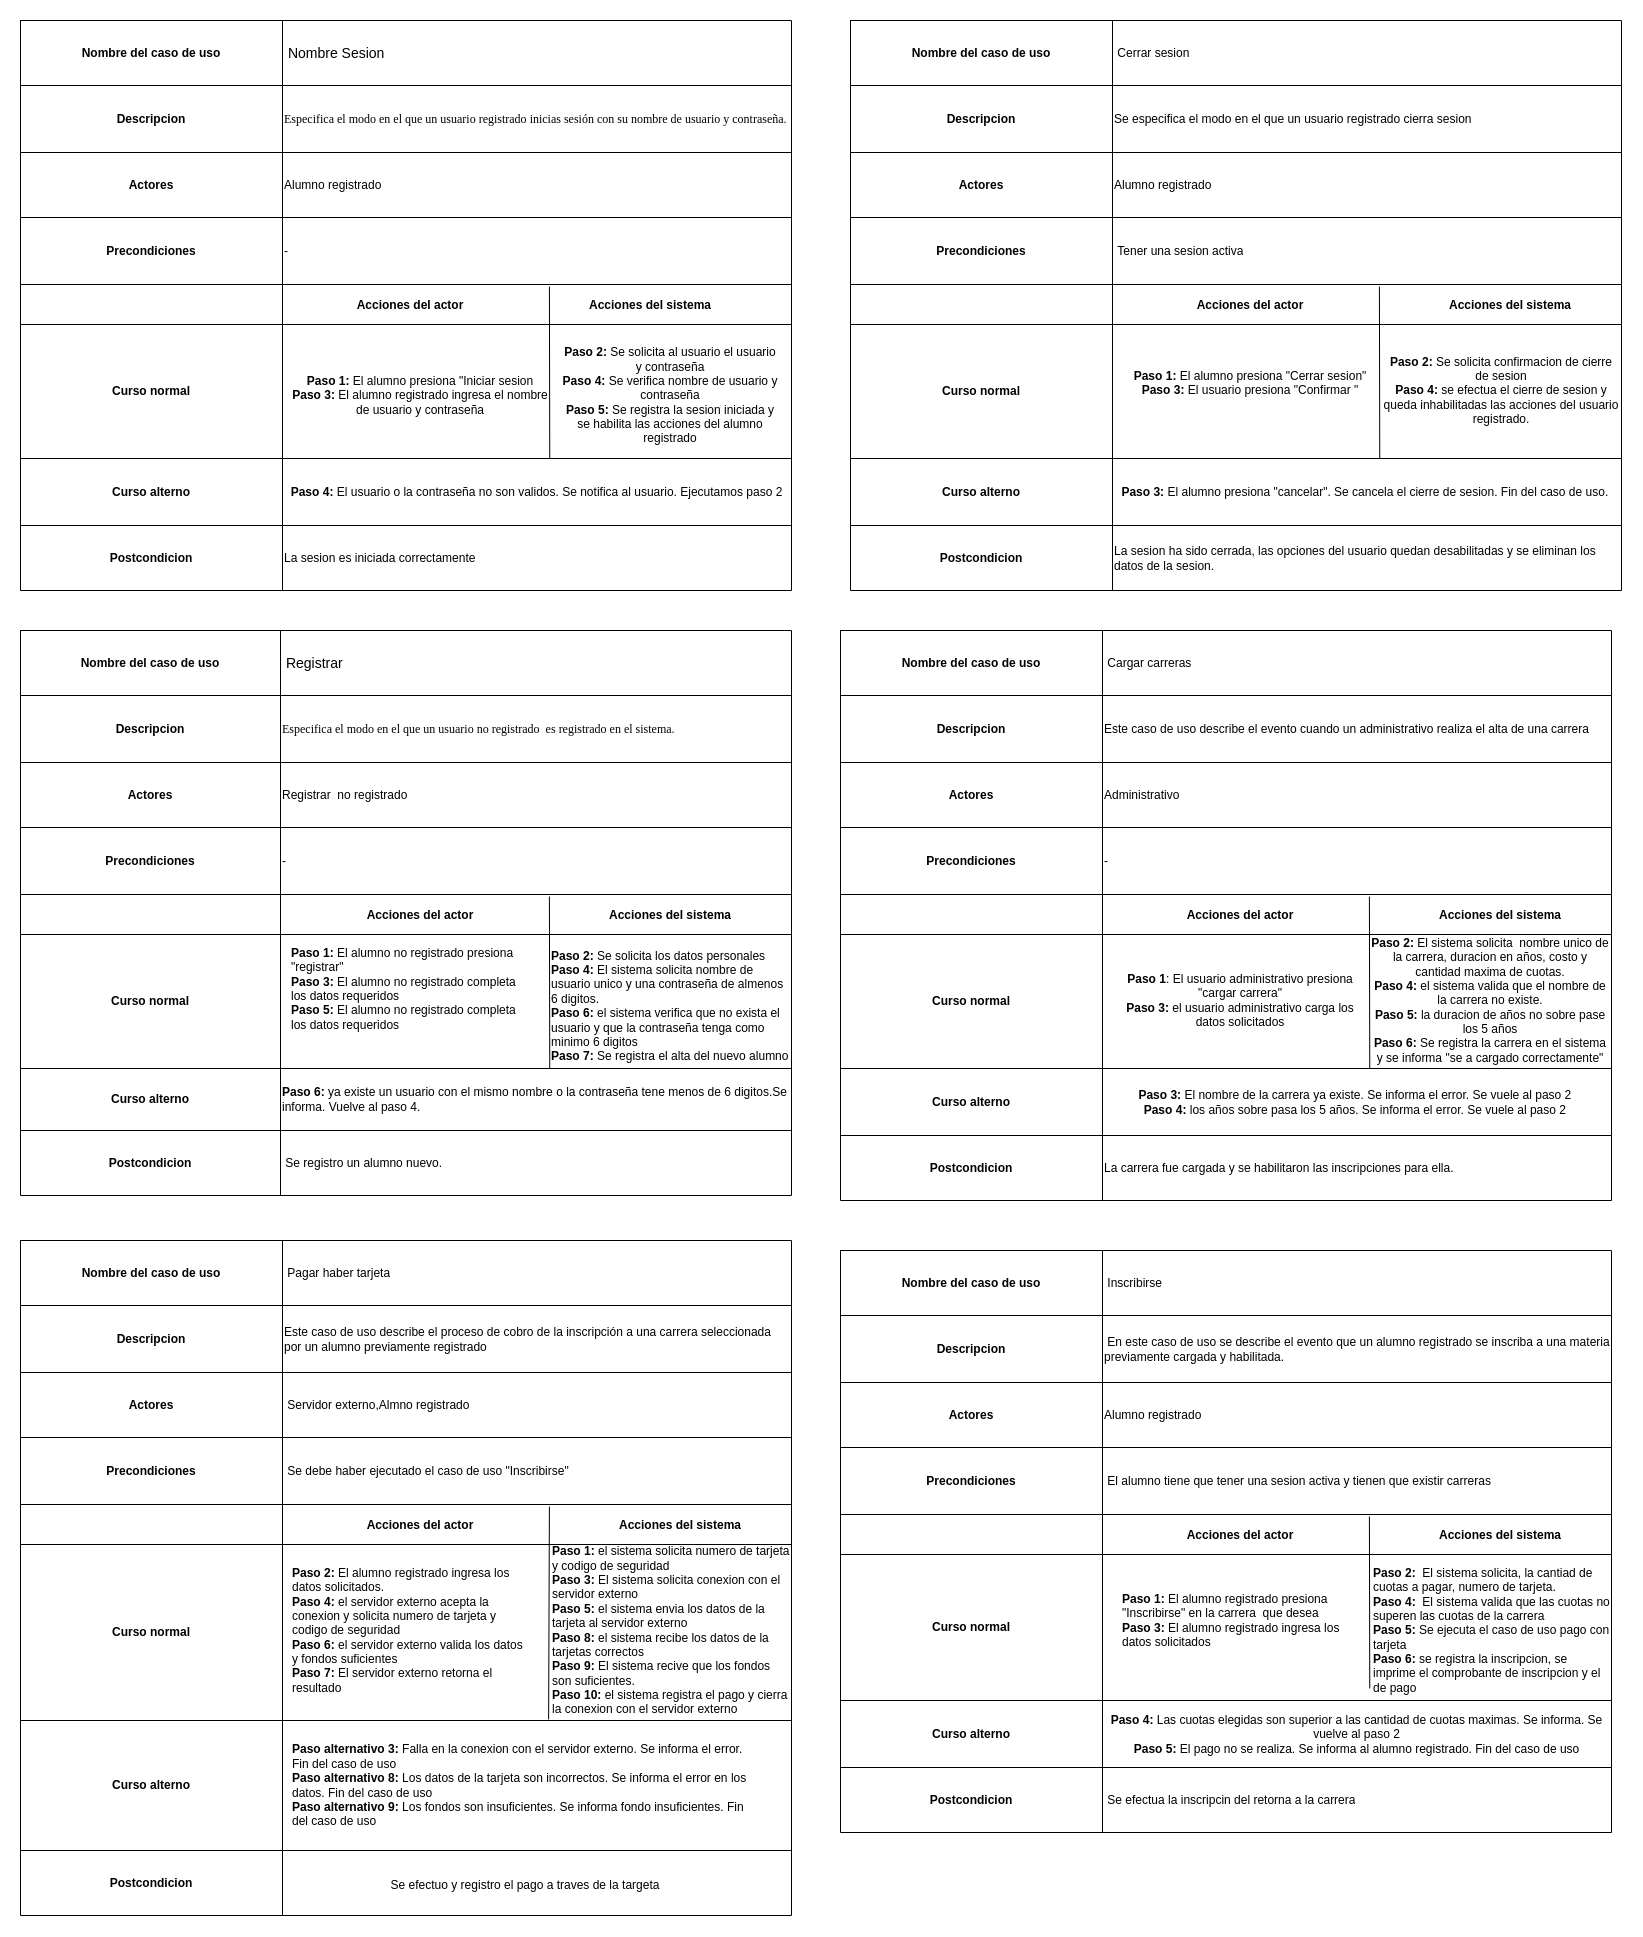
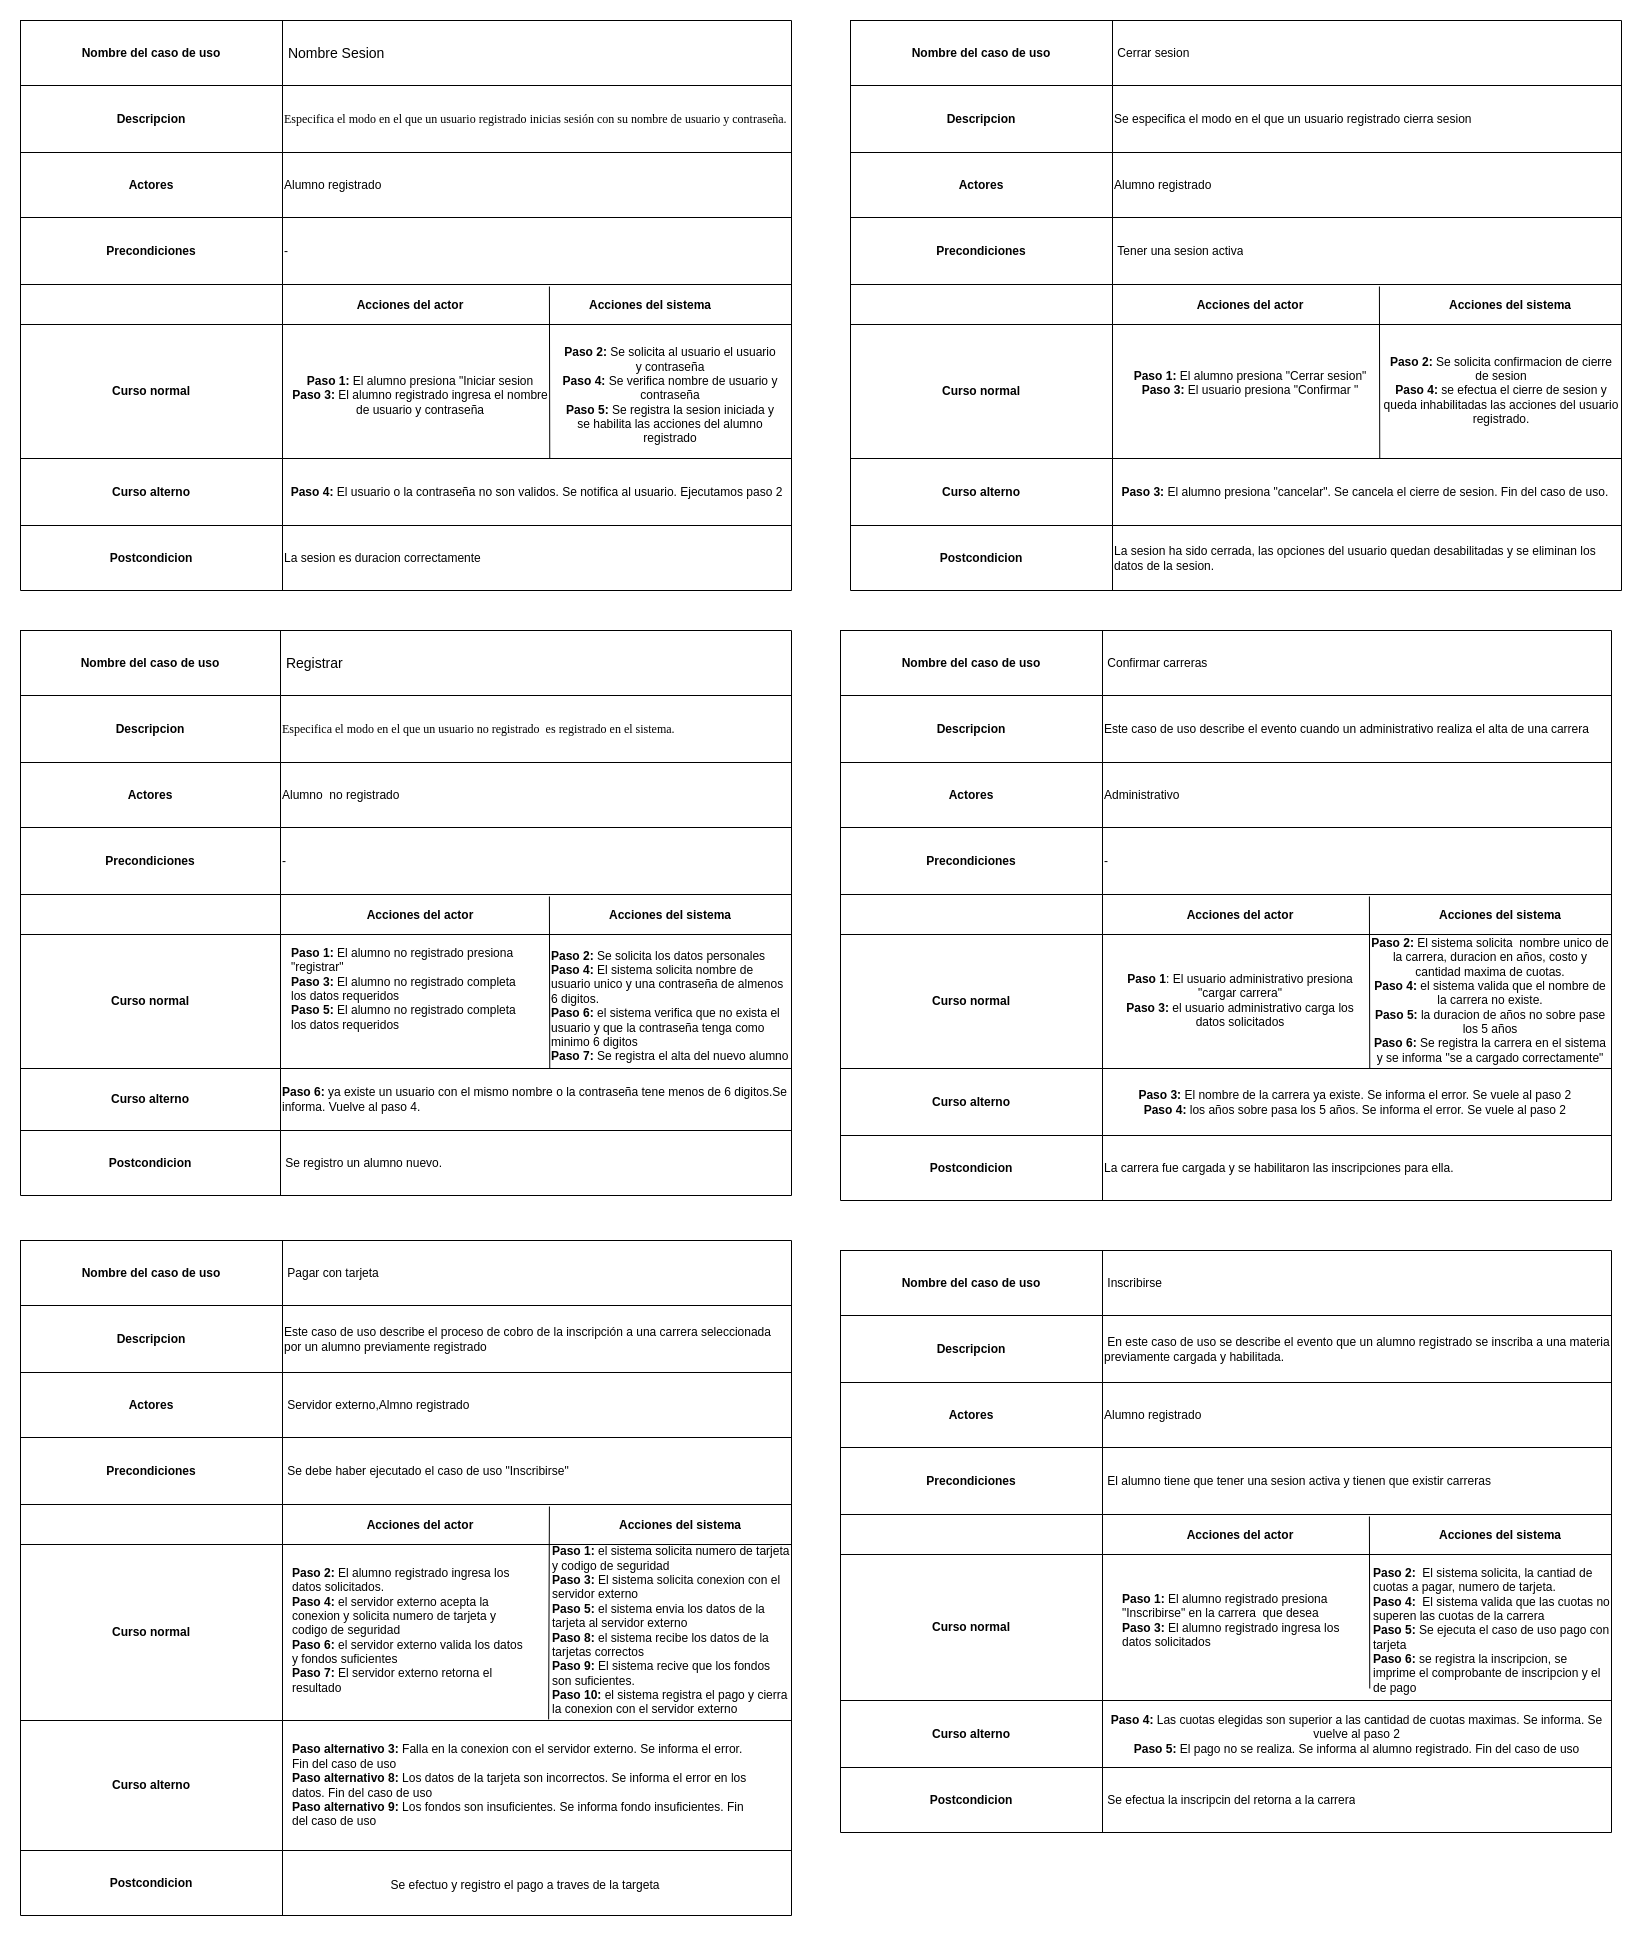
node "La sesion es iniciada correctamente": label "La sesion es iniciada correctamente" -> "La sesion es duracion correctamente"
node "Cargar carreras": label "Cargar carreras" -> "Confirmar carreras"
node "Registrar no registrado": label "Registrar no registrado" -> "Alumno no registrado"
node "Pagar haber tarjeta": label "Pagar haber tarjeta" -> "Pagar con tarjeta"
